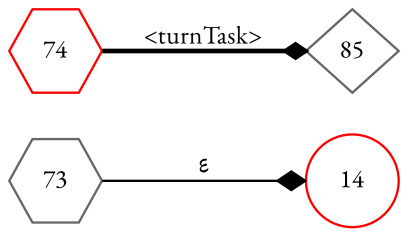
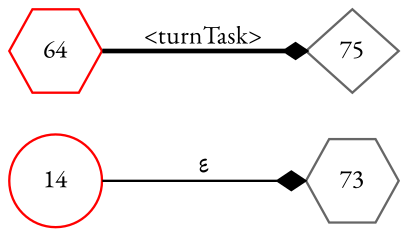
node "74": label "74" -> "64"
node "85": label "85" -> "75"
edge "73" -> "14": reversed
